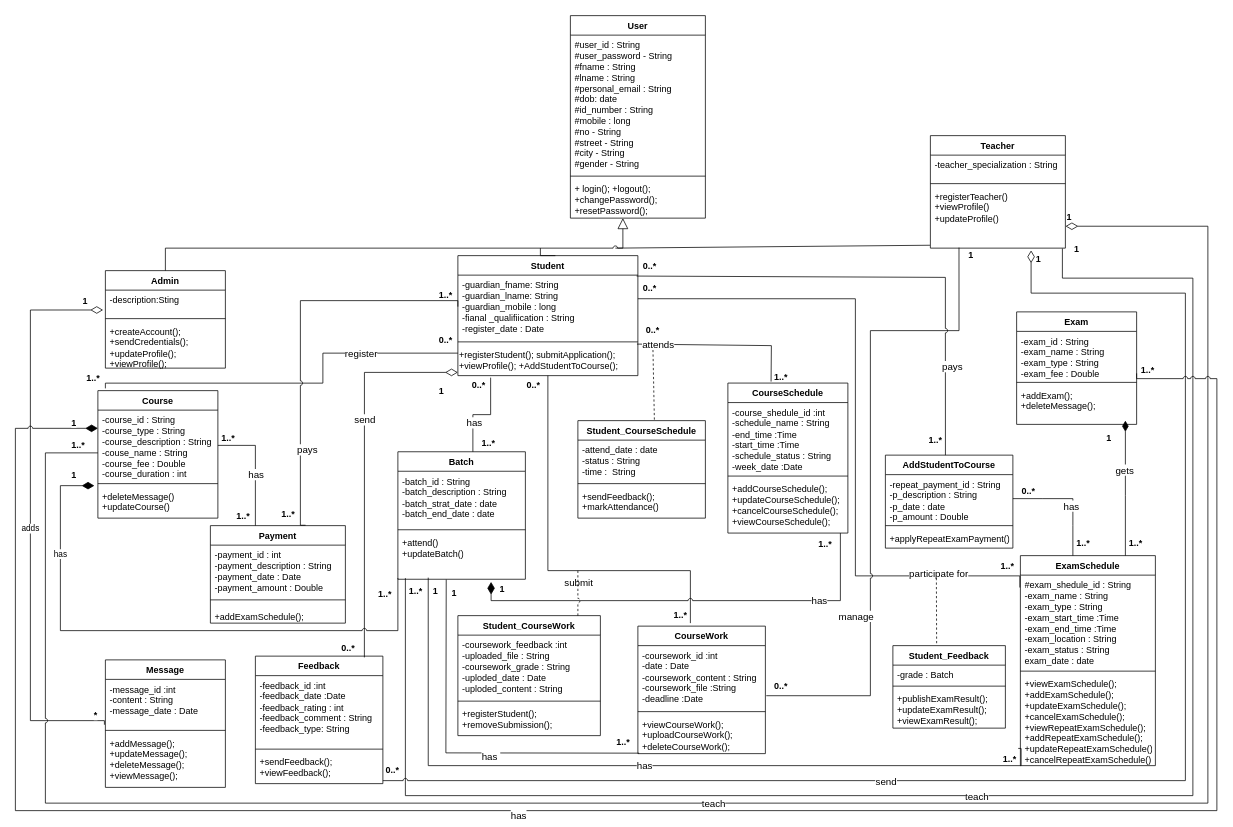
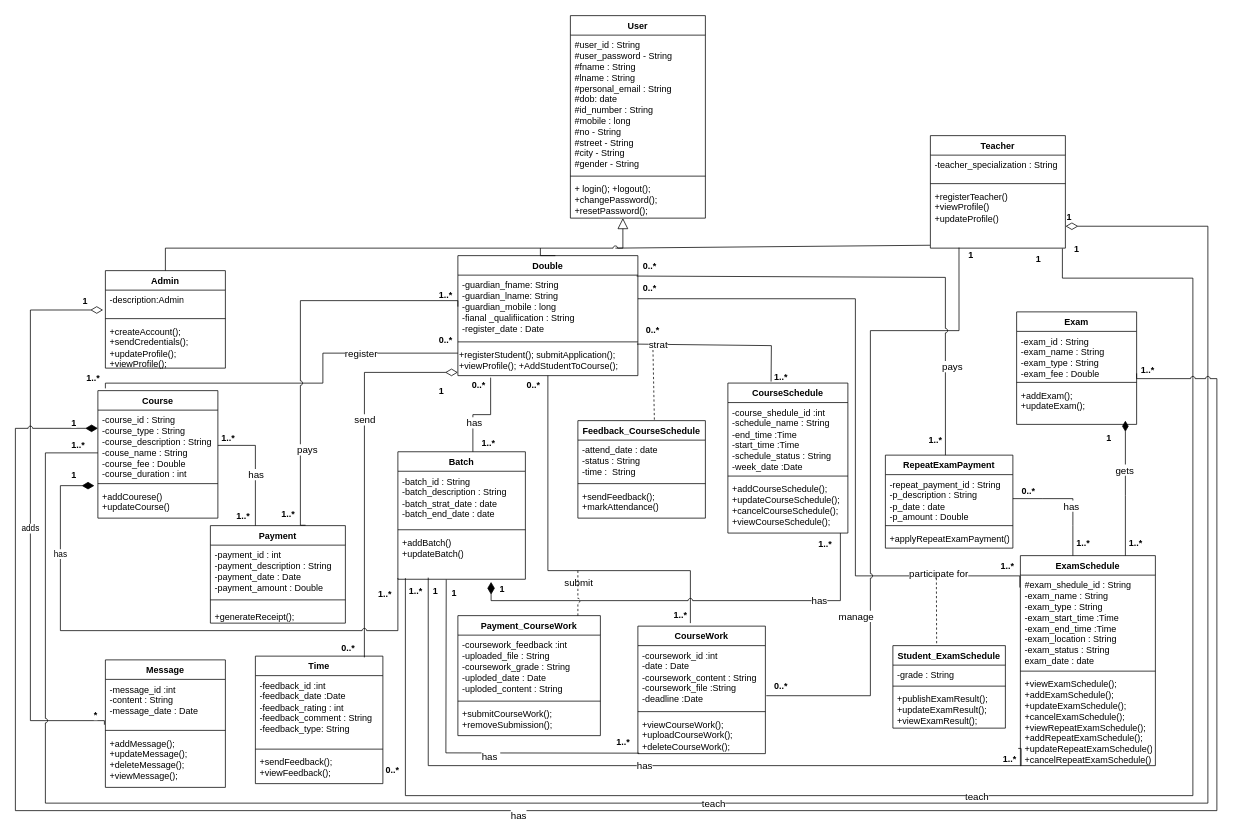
node "Student": label "Student" -> "Double"
node "-description:Sting": label "-description:Sting" -> "-description:Admin"
node "attends": label "attends" -> "strat"
node "+addExam(); +deleteMessage();": label "+addExam(); +deleteMessage();" -> "+addExam(); +updateExam();"
node "Student_CourseSchedule": label "Student_CourseSchedule" -> "Feedback_CourseSchedule"
node "AddStudentToCourse": label "AddStudentToCourse" -> "RepeatExamPayment"
node "+deleteMessage() +updateCourse()": label "+deleteMessage() +updateCourse()" -> "+addCourese() +updateCourse()"
node "+attend() +updateBatch()": label "+attend() +updateBatch()" -> "+addBatch() +updateBatch()"
node "+addExamSchedule();": label "+addExamSchedule();" -> "+generateReceipt();"
node "Student_CourseWork": label "Student_CourseWork" -> "Payment_CourseWork"
node "Student_Feedback": label "Student_Feedback" -> "Student_ExamSchedule"
node "Feedback": label "Feedback" -> "Time"
node "-grade : Batch": label "-grade : Batch" -> "-grade : String"
node "+registerStudent(); +removeSubmission();": label "+registerStudent(); +removeSubmission();" -> "+submitCourseWork(); +removeSubmission();"
edge "+sendFeedback(); +viewFeedback();" -> "+registerTeacher() +viewProfile() +updateProfile()": removed, label "send"
